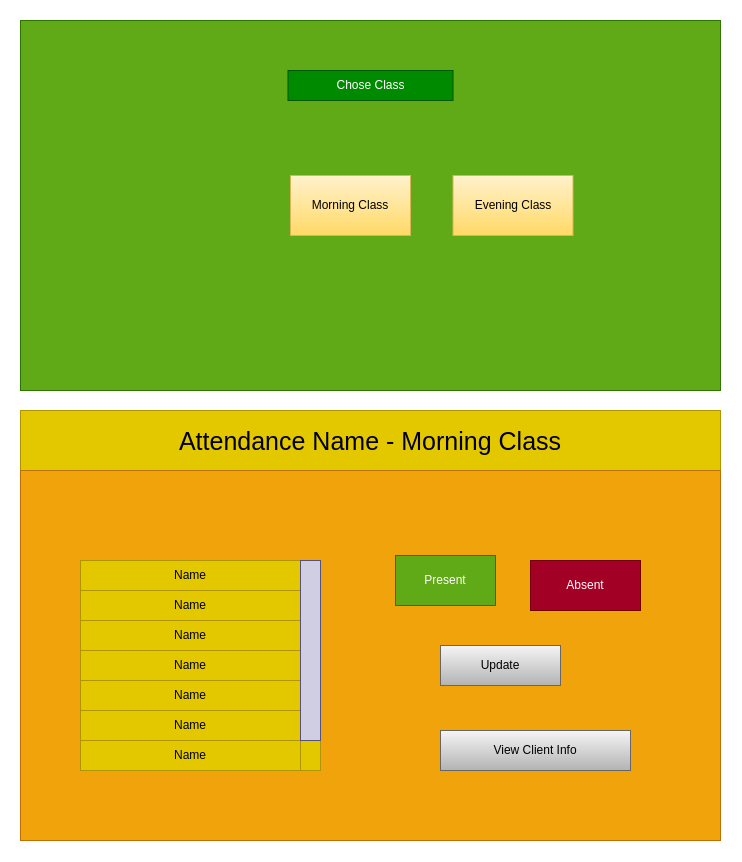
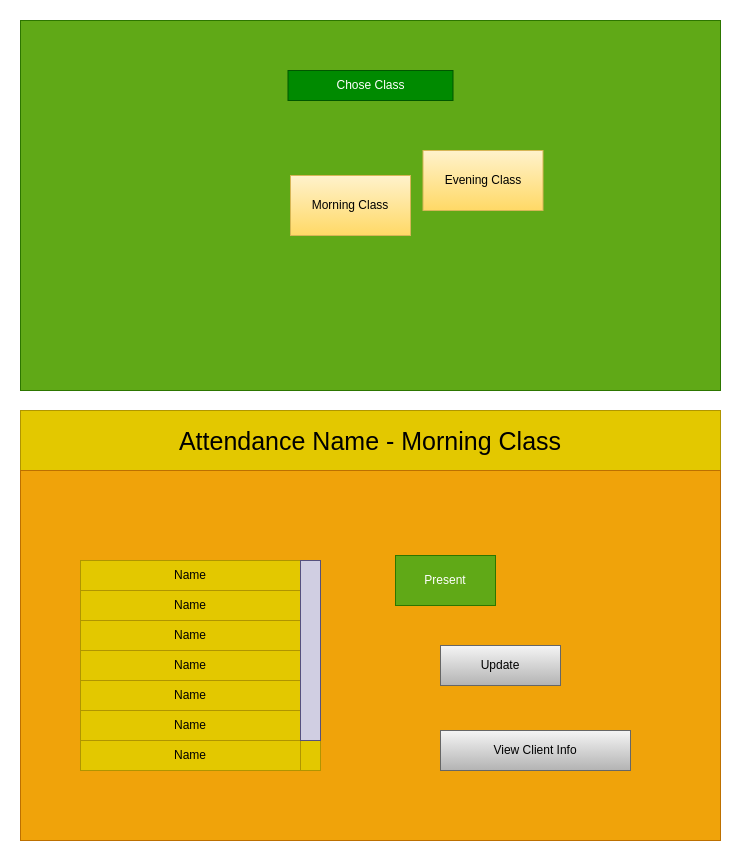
node "Evening Class": moved (513, 206) -> (483, 181)
node "Absent": removed
